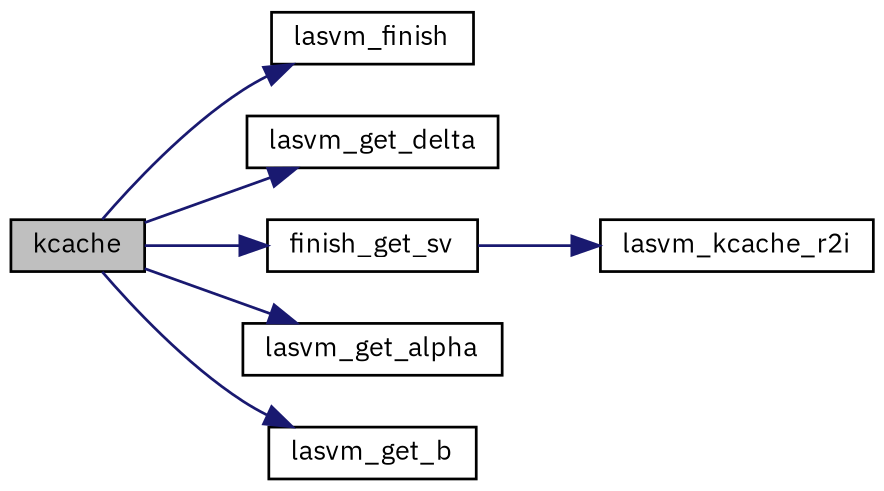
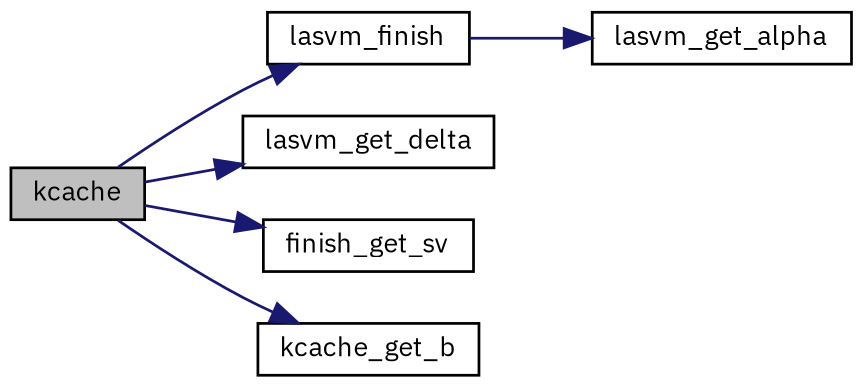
node "lasvm_kcache_r2i": removed
edge "kcache" -> "lasvm_get_alpha": now "lasvm_finish" -> "lasvm_get_alpha"
node "lasvm_get_b": label "lasvm_get_b" -> "kcache_get_b"
